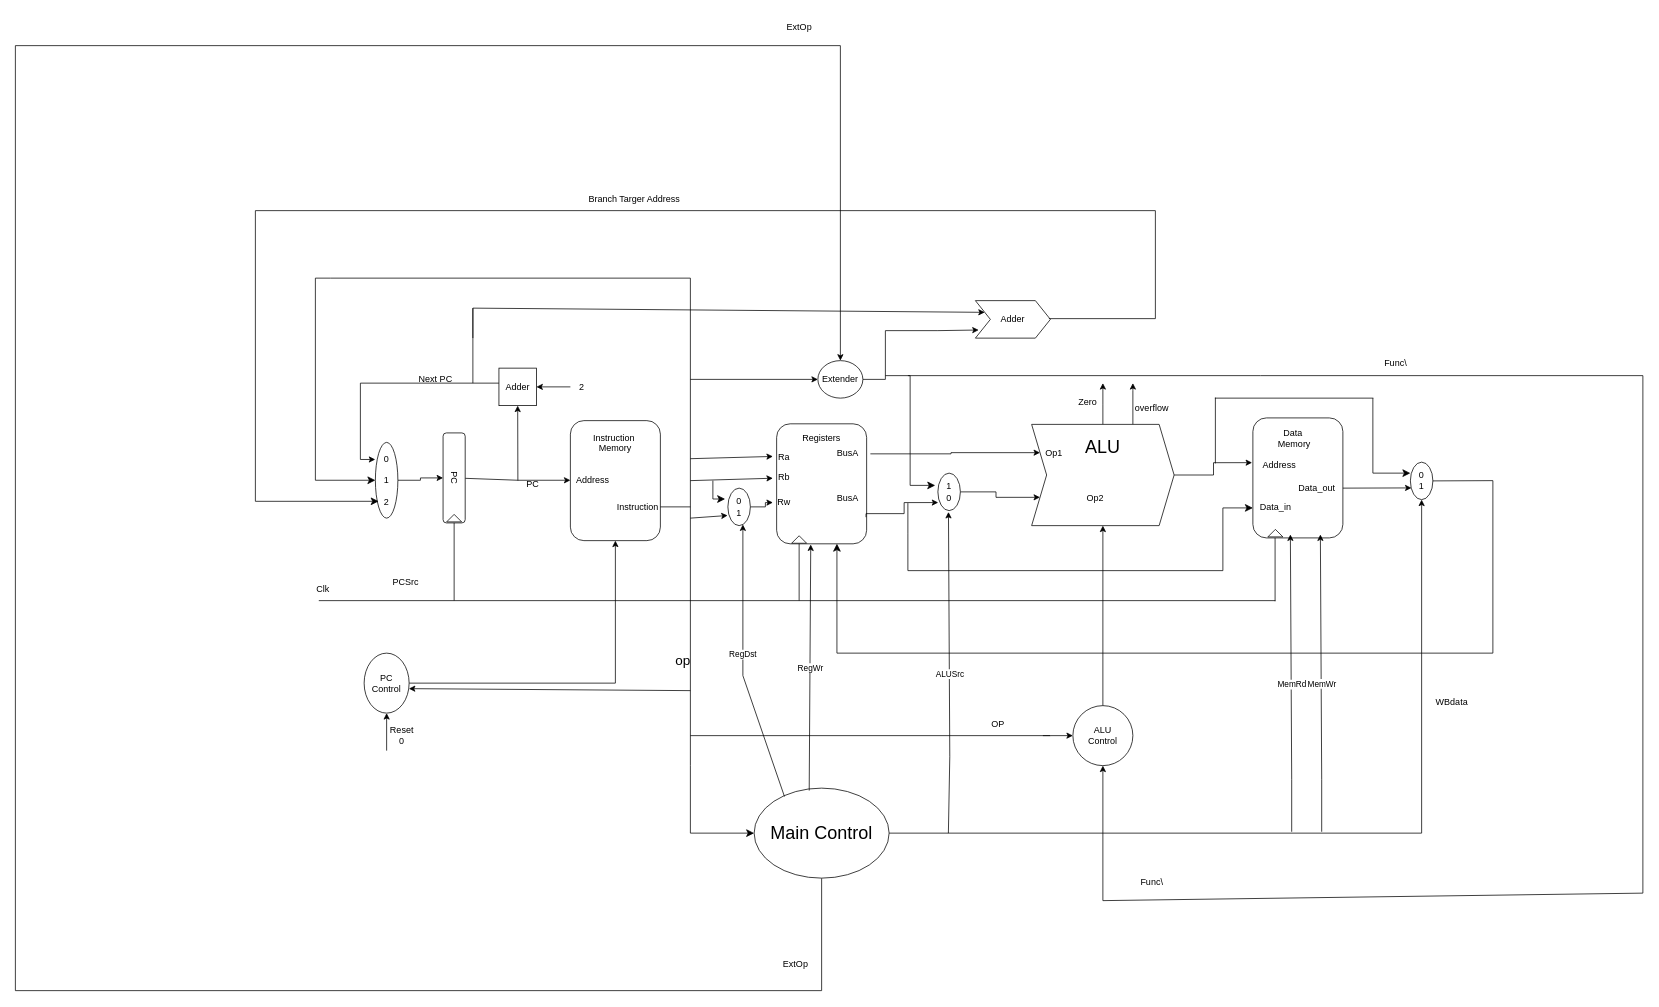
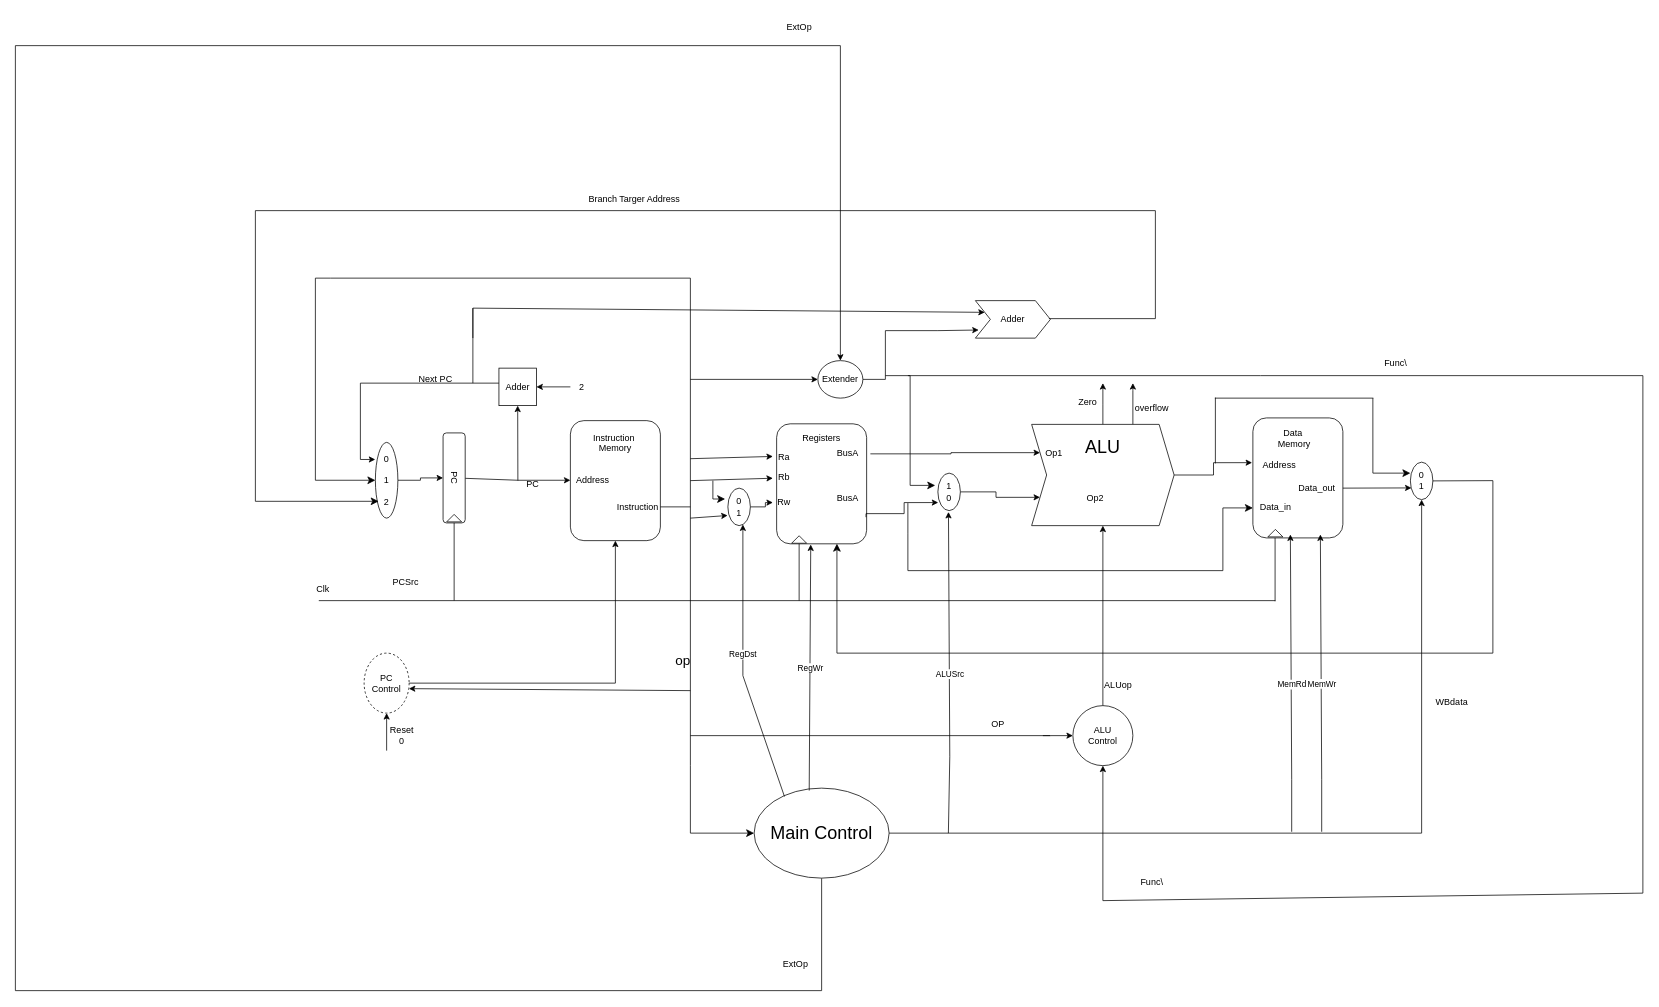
node "PC Control": style solid -> dashed
node "ALUop": added
